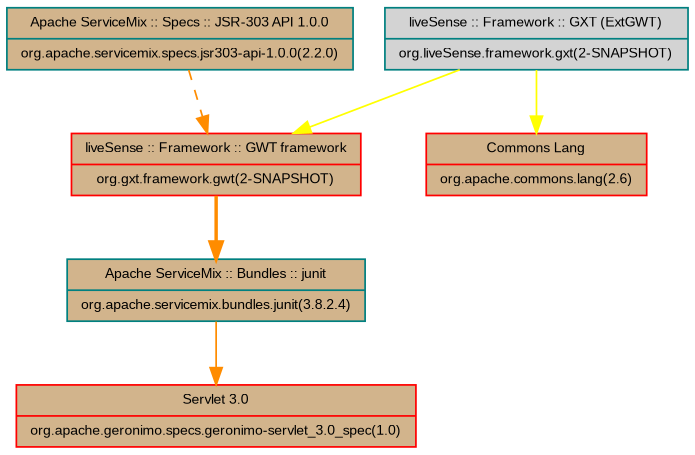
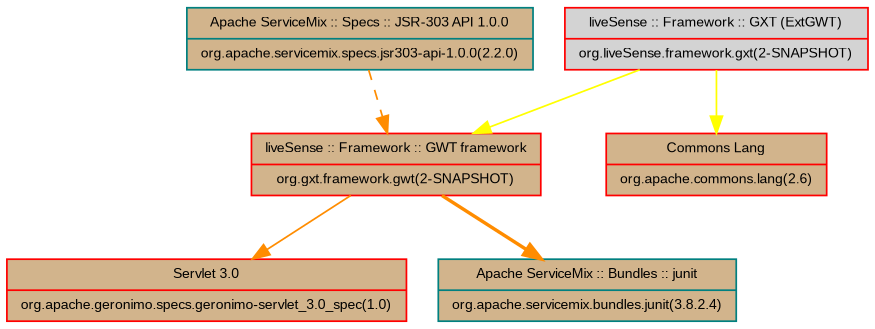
node "liveSense :: Framework :: GXT (ExtGWT)": color teal -> red
edge "Apache ServiceMix :: Bundles :: junit" -> "Servlet 3.0": now "liveSense :: Framework :: GWT framework" -> "Servlet 3.0"
